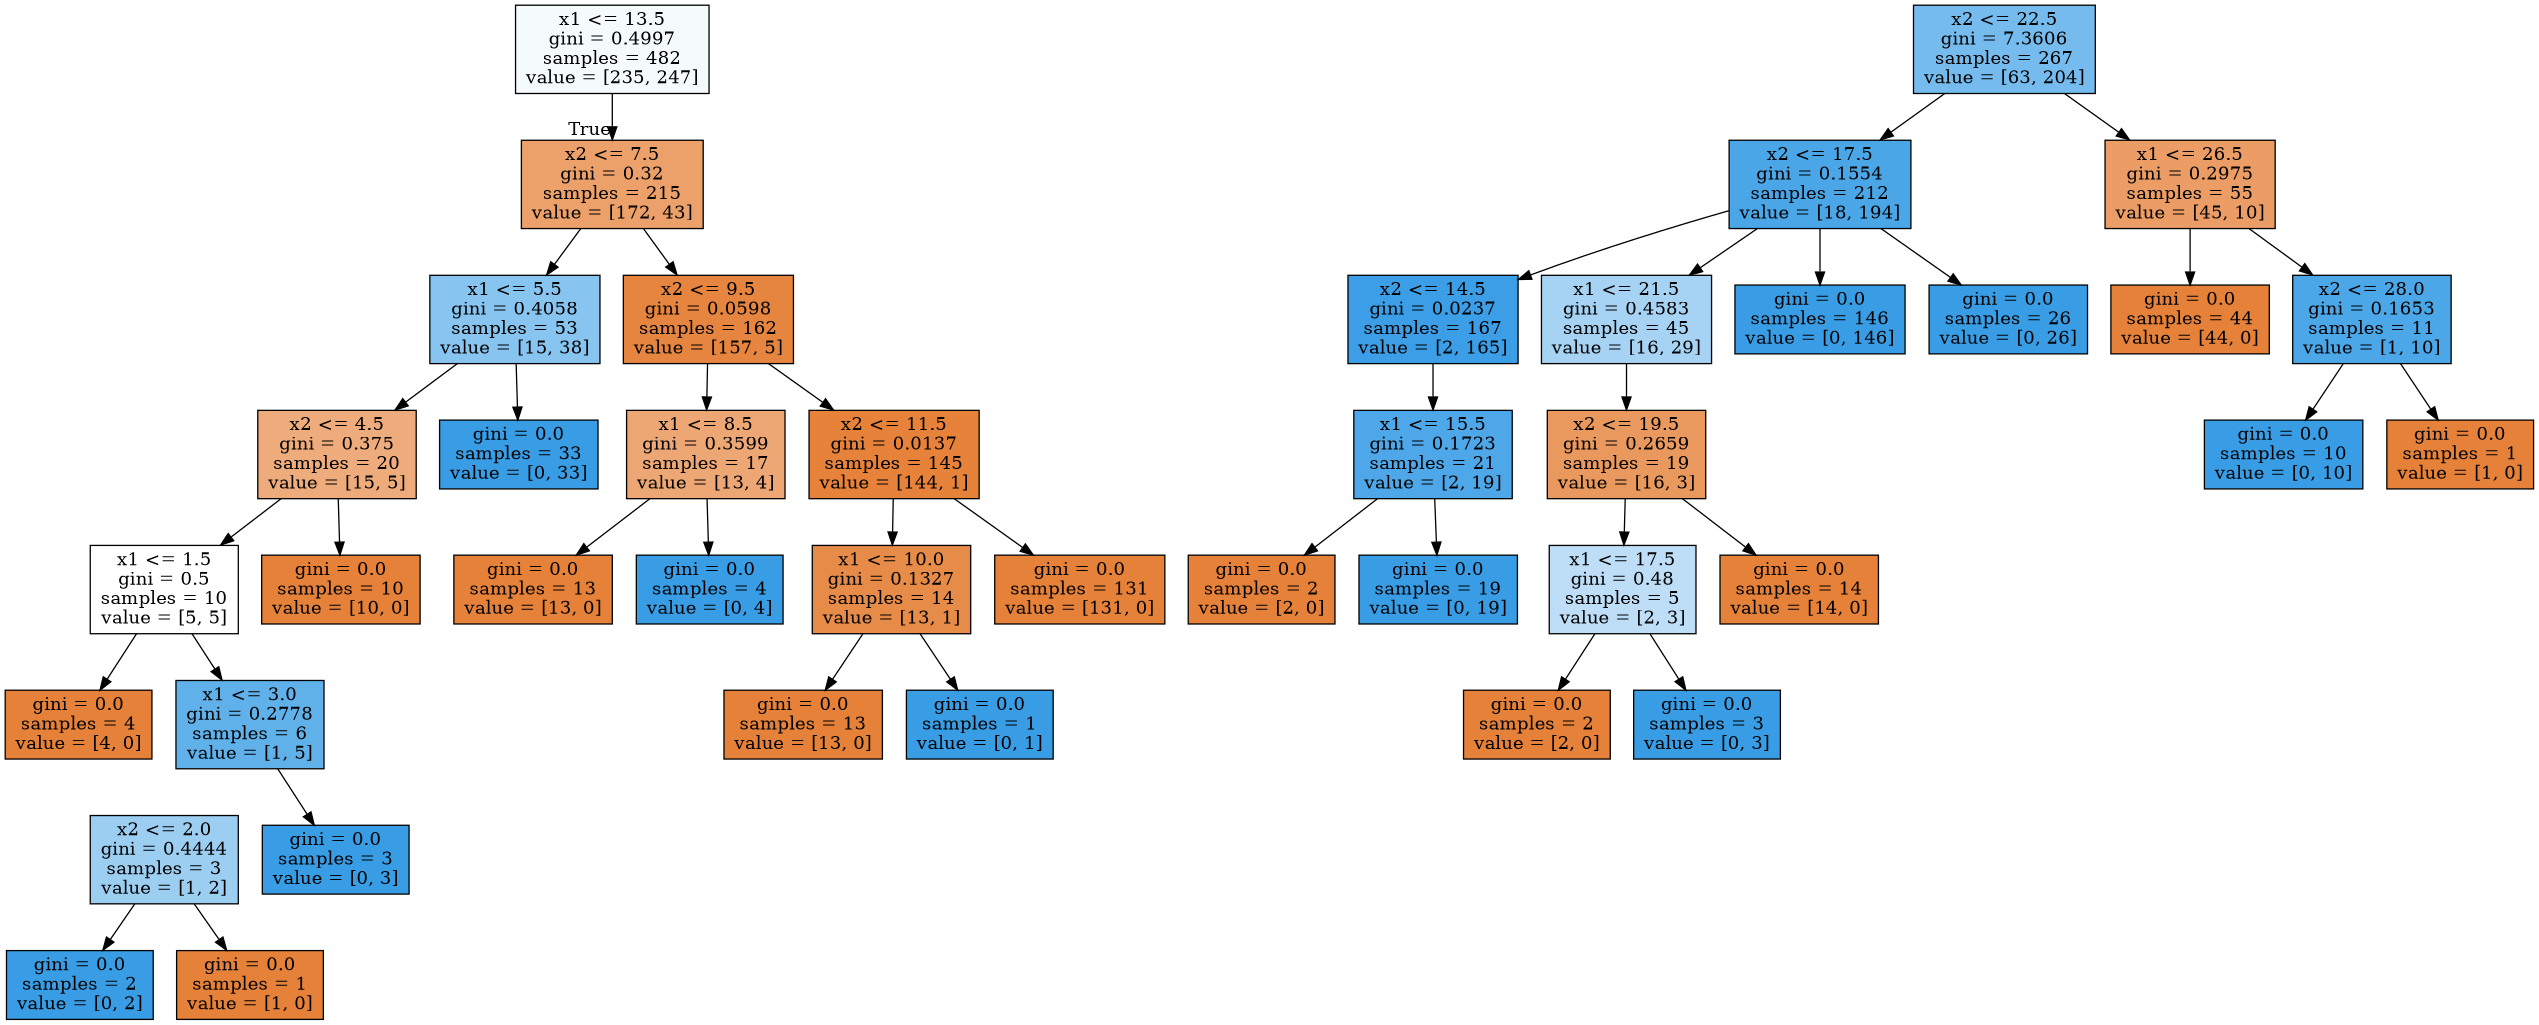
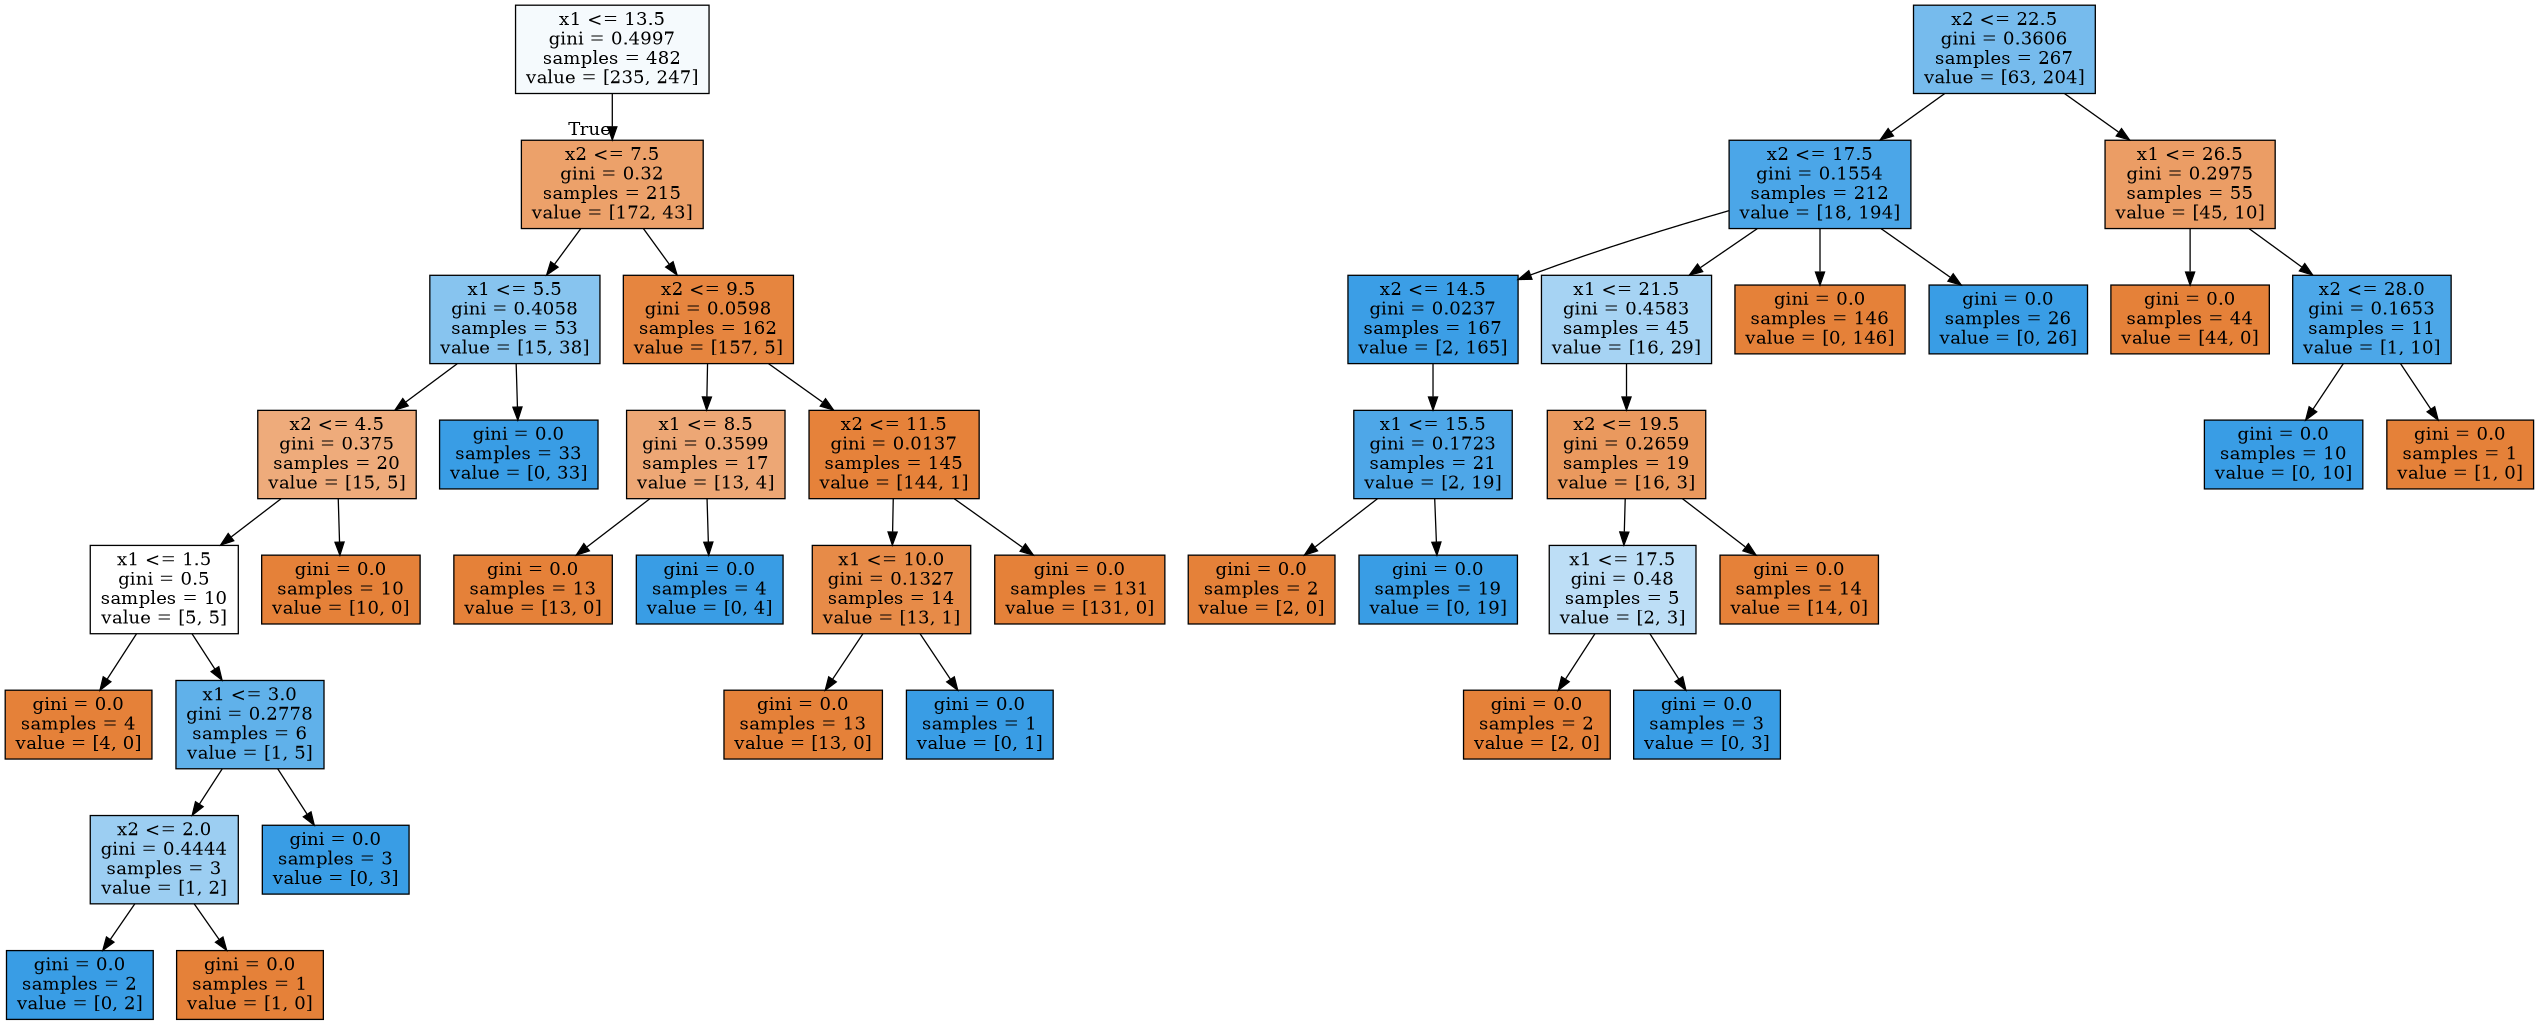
node "x2 <= 22.5 gini = 7.3606 samples = 267 value = [63, 204]": label "x2 <= 22.5 gini = 7.3606 samples = 267 value = [63, 204]" -> "x2 <= 22.5 gini = 0.3606 samples = 267 value = [63, 204]"
node "gini = 0.0 samples = 146 value = [0, 146]": fillcolor #399de5ff -> #e58139ff
edge "x1 <= 3.0 gini = 0.2778 samples = 6 value = [1, 5]" -> "x2 <= 2.0 gini = 0.4444 samples = 3 value = [1, 2]": added
